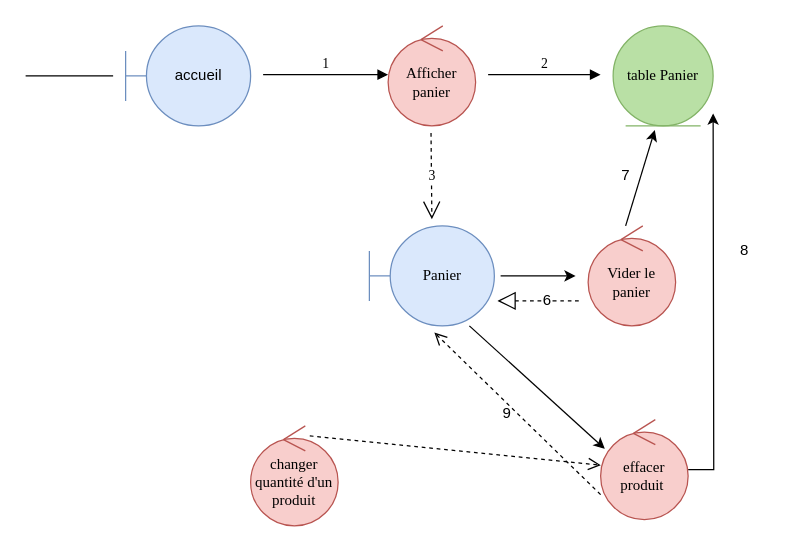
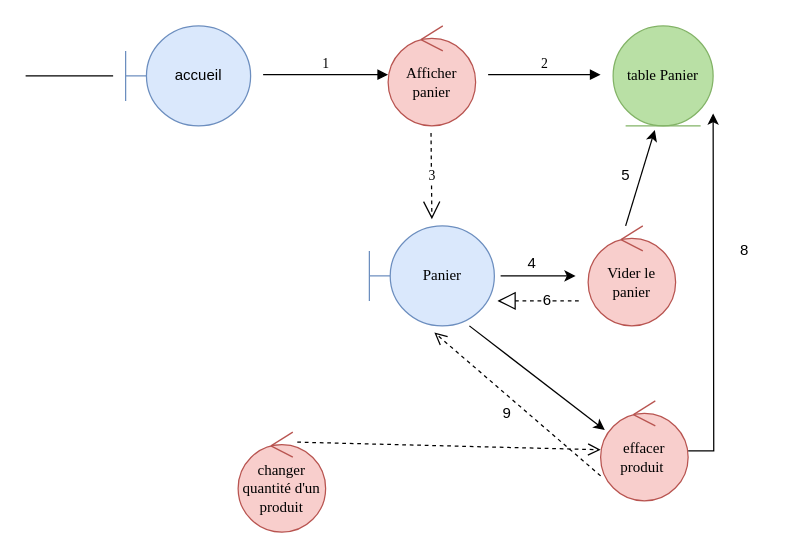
node "7": label "7" -> "5"
node "4": added
node "effacer produit": moved (644, 469) -> (644, 451)
node "changer quantité d'un produit": moved (294, 476) -> (282, 482)
